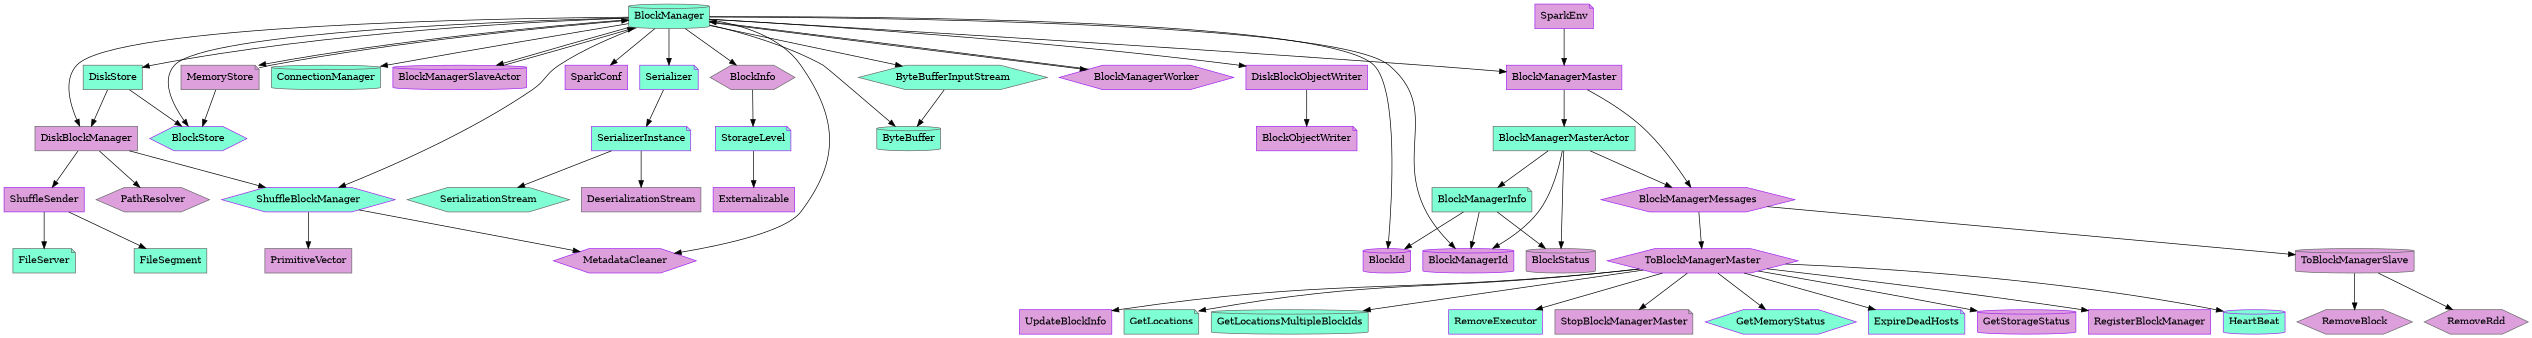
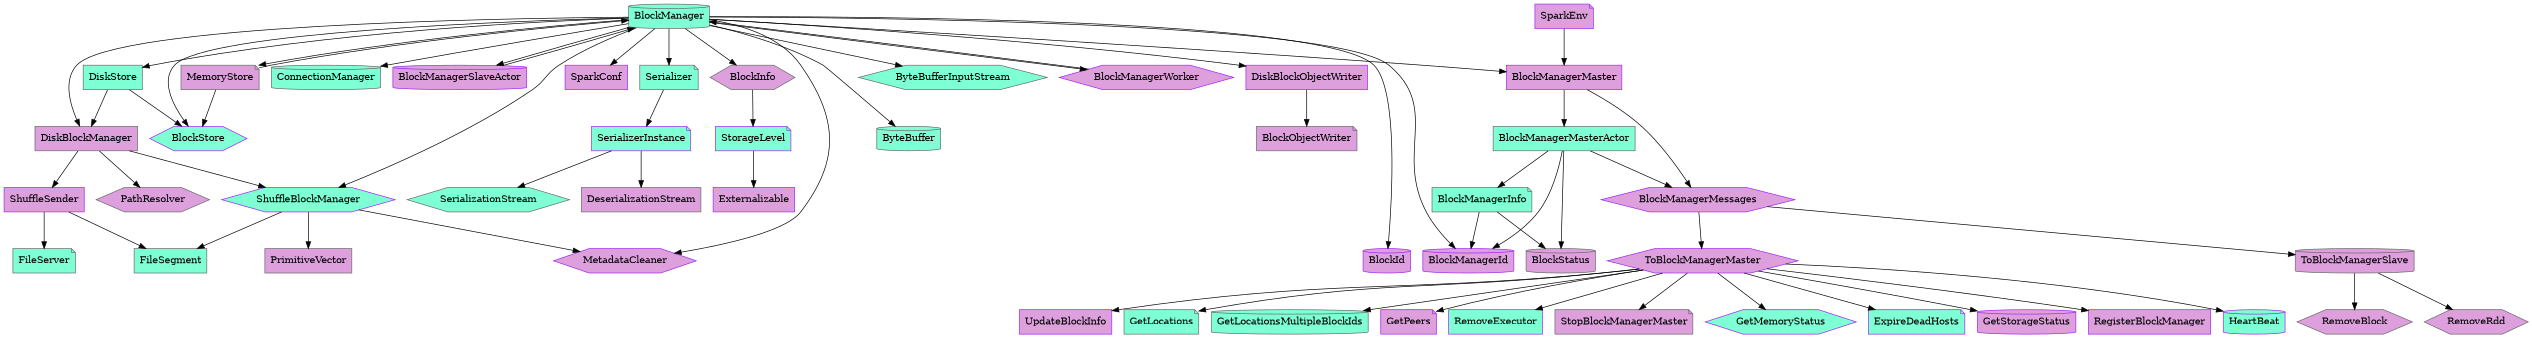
node "Serializer": color purple -> gray40
edge "ByteBufferInputStream" -> "ByteBuffer": removed
node "BlockObjectWriter": color purple -> gray40
edge "BlockManagerInfo" -> "BlockId": removed
edge "ShuffleBlockManager" -> "FileSegment": added
node "GetPeers": added
